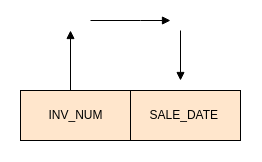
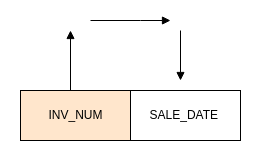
node "SALE_DATE": fillcolor #ffe6cc -> #ffffff
